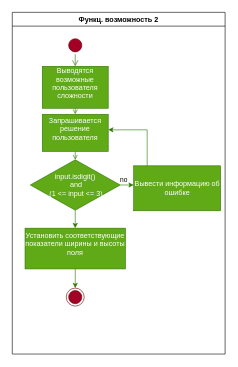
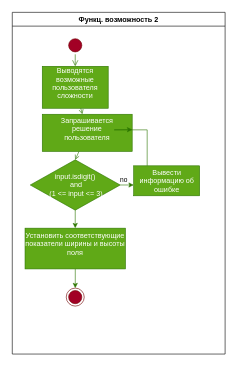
node "Запрашивается решение пользователя": size 66x37 -> 90x37
node "Вывести информацию об ошибке": size 87x45 -> 66x30
